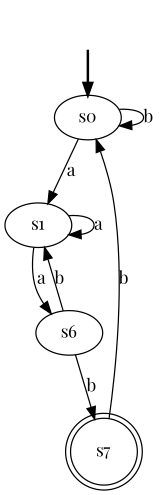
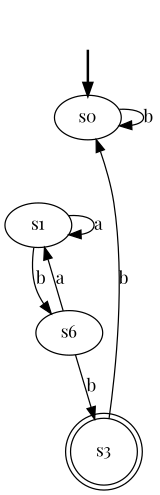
edge "s0" -> "s1": removed, label "a"
edge "s1" -> "s6": label "a" -> "b"
edge "s6" -> "s1": label "b" -> "a"
node "s7": label "s7" -> "s3"
